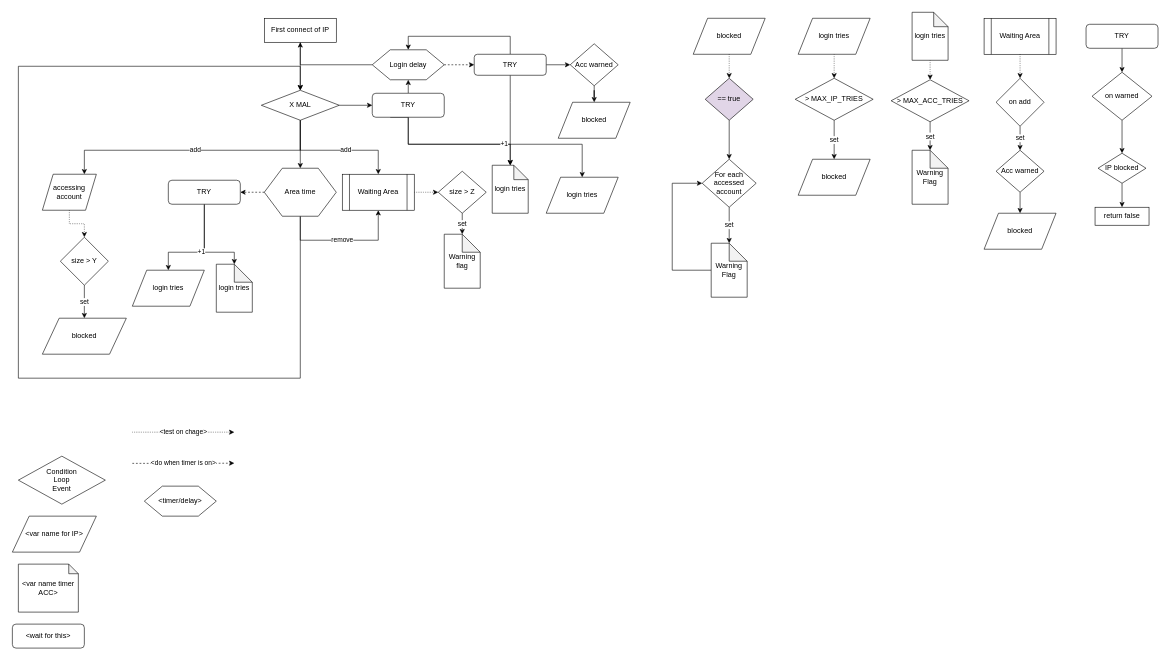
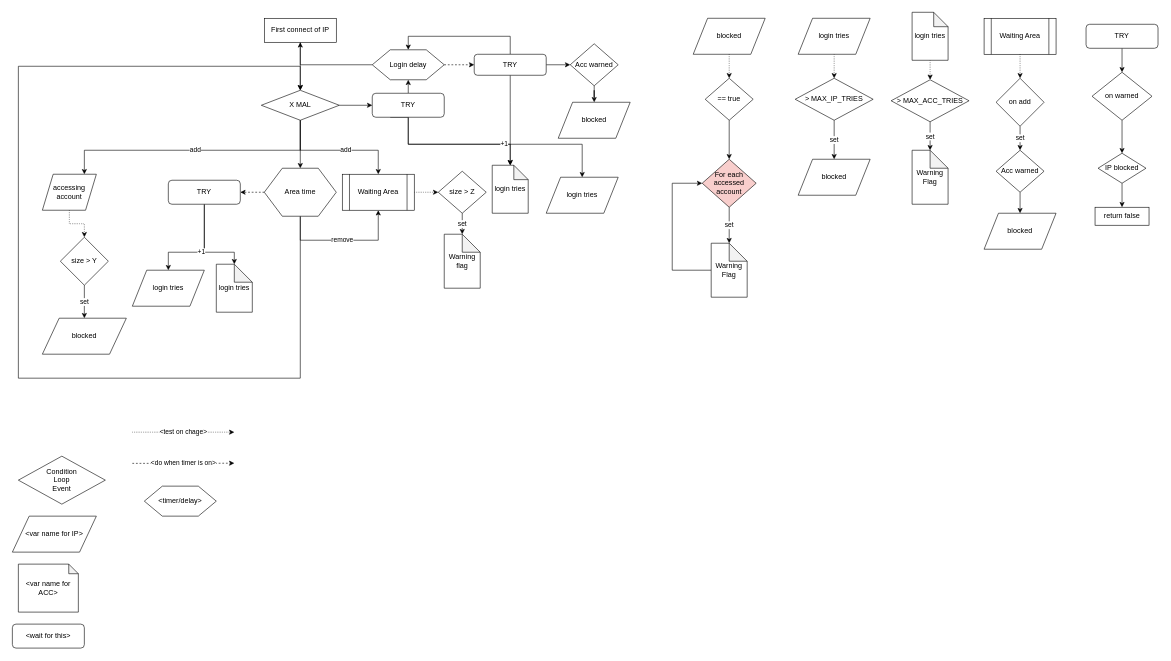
node "== true": fillcolor #e1d5e7 -> #ffffff
node "For each accessed account": fillcolor #ffffff -> #f8cecc
node "<var name timer ACC>": label "<var name timer ACC>" -> "<var name for ACC>"
